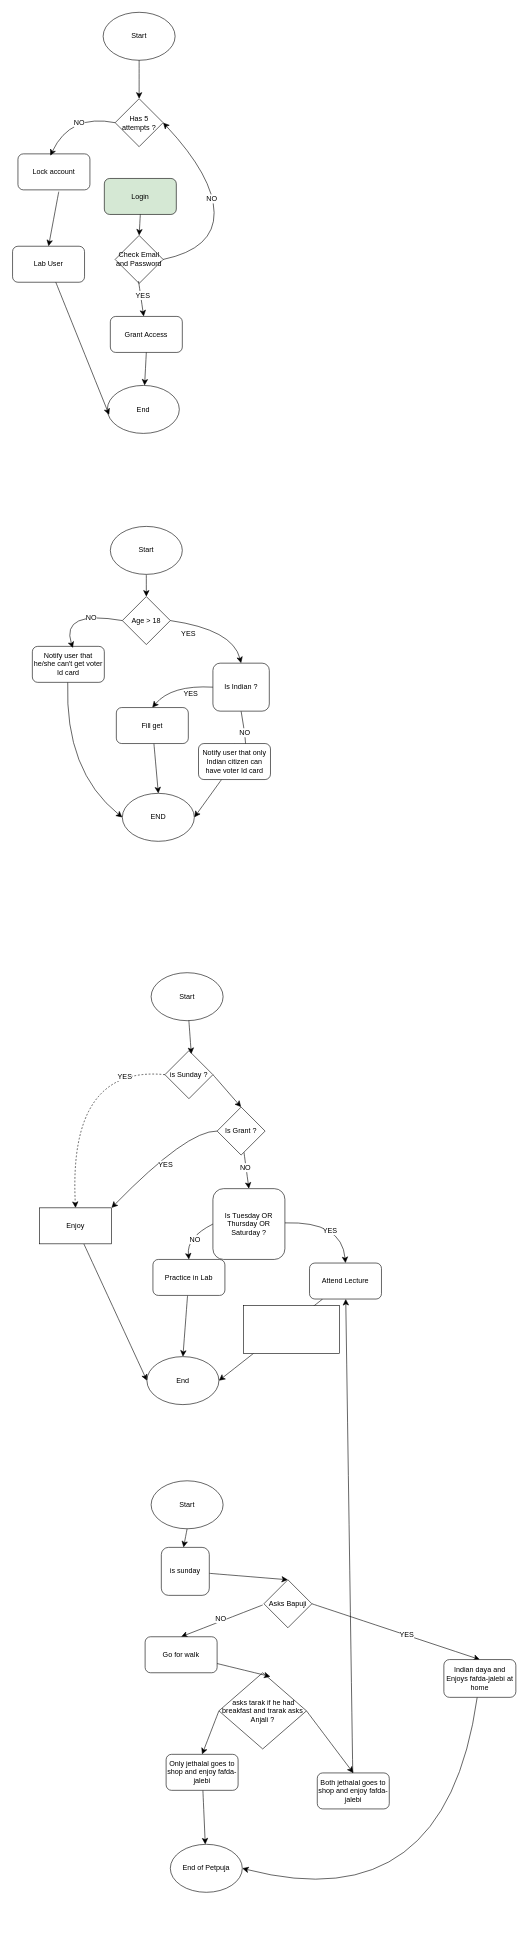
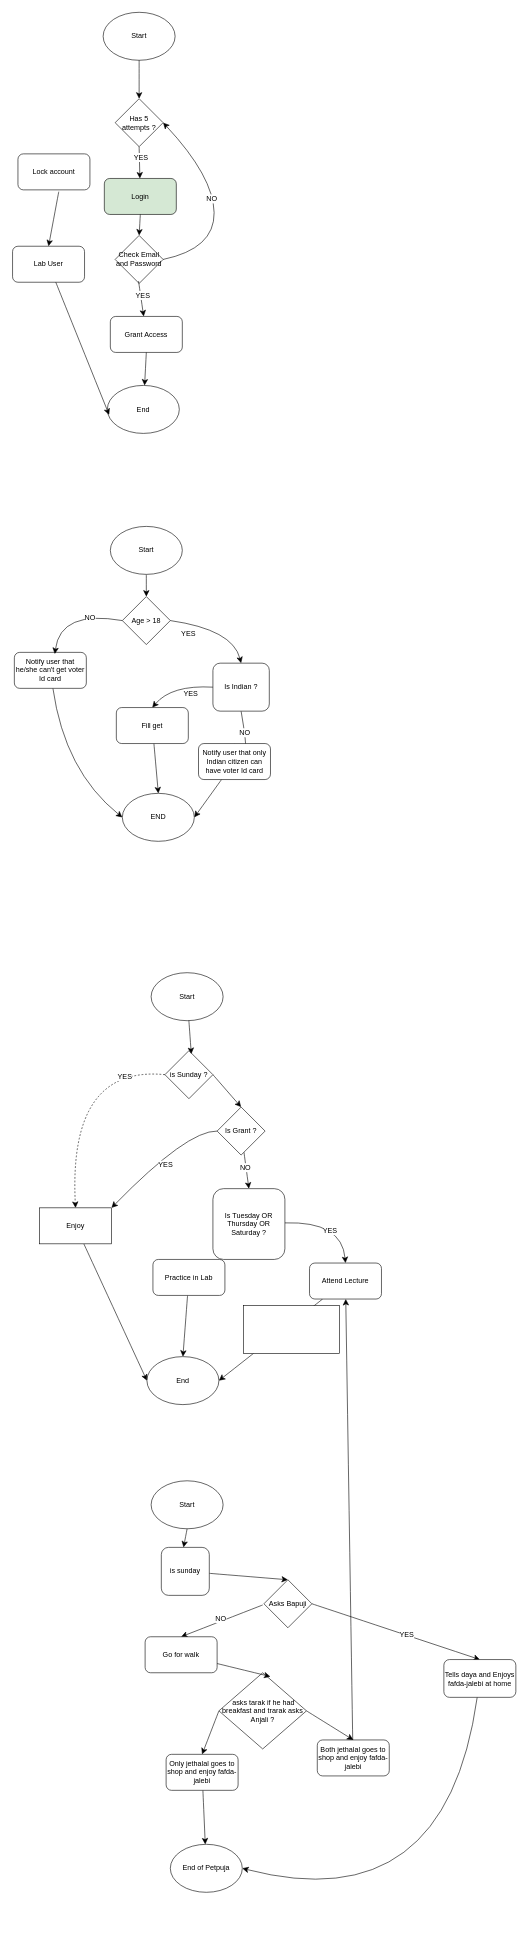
edge "Has 5 attempts ?" -> "Lock account": removed, label "NO"
edge "Has 5 attempts ?" -> "Login": added, label "YES"
node "Notify user that he/she can't get voter Id card": moved (68, 665) -> (50, 671)
edge "Is Tuesday OR Thursday OR Saturday ?" -> "Practice in Lab": removed, label "NO"
node "Indian daya and Enjoys fafda-jalebi at home": label "Indian daya and Enjoys fafda-jalebi at home" -> "Tells daya and Enjoys fafda-jalebi at home"
node "Both jethalal goes to shop and enjoy fafda-jalebi": moved (353, 1791) -> (353, 1758)
